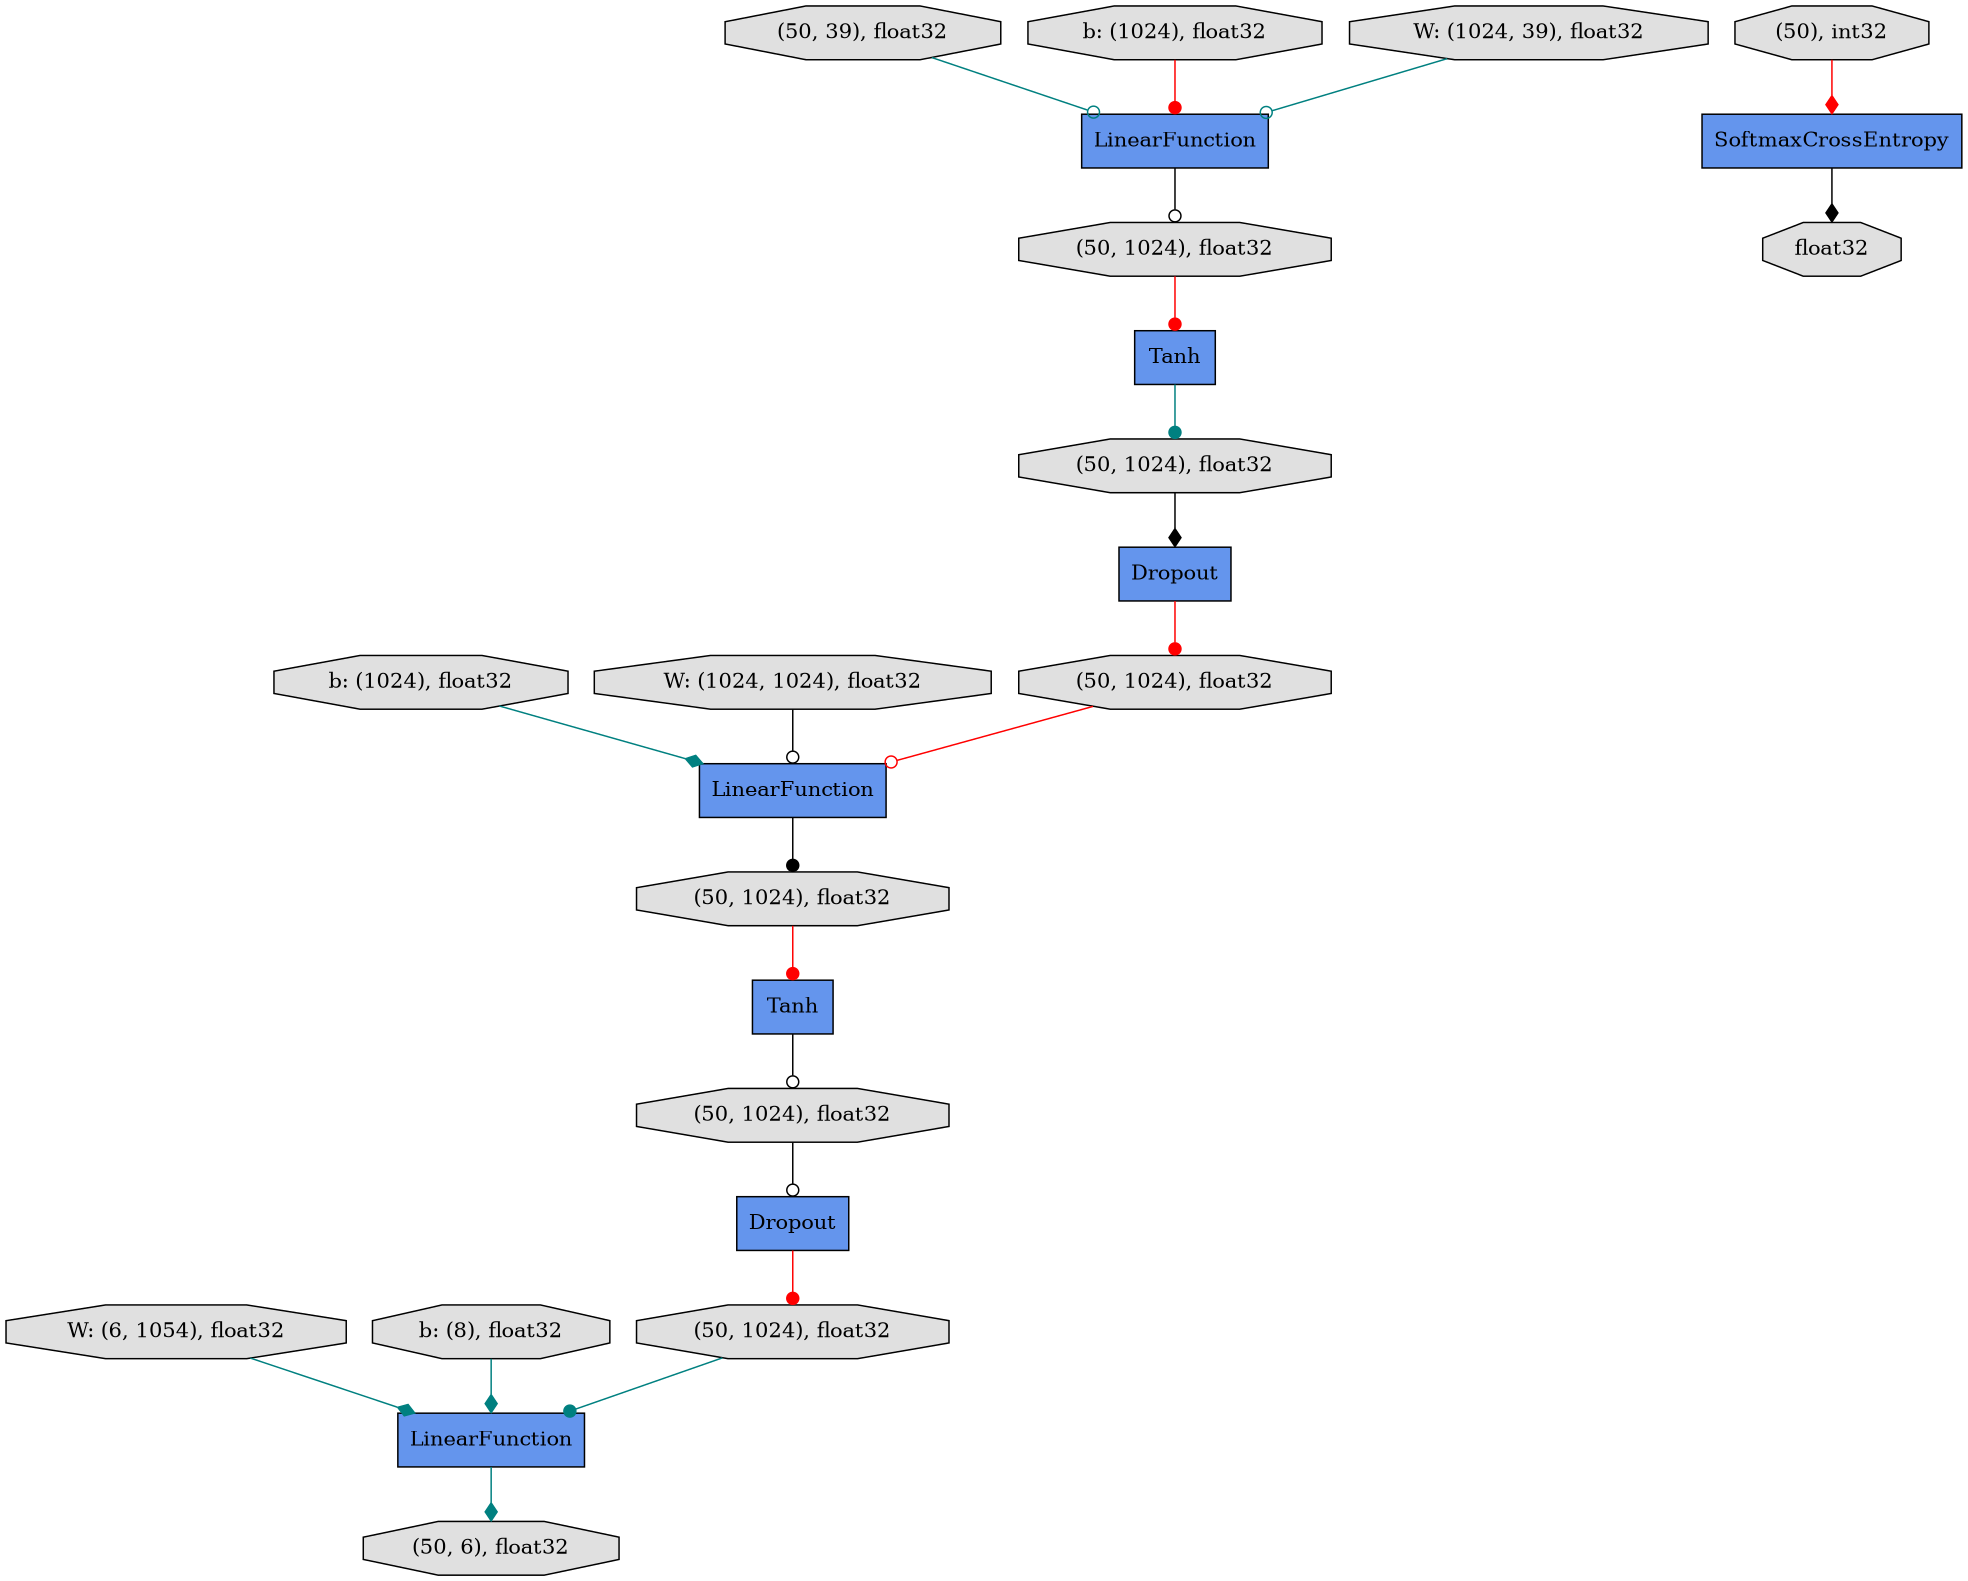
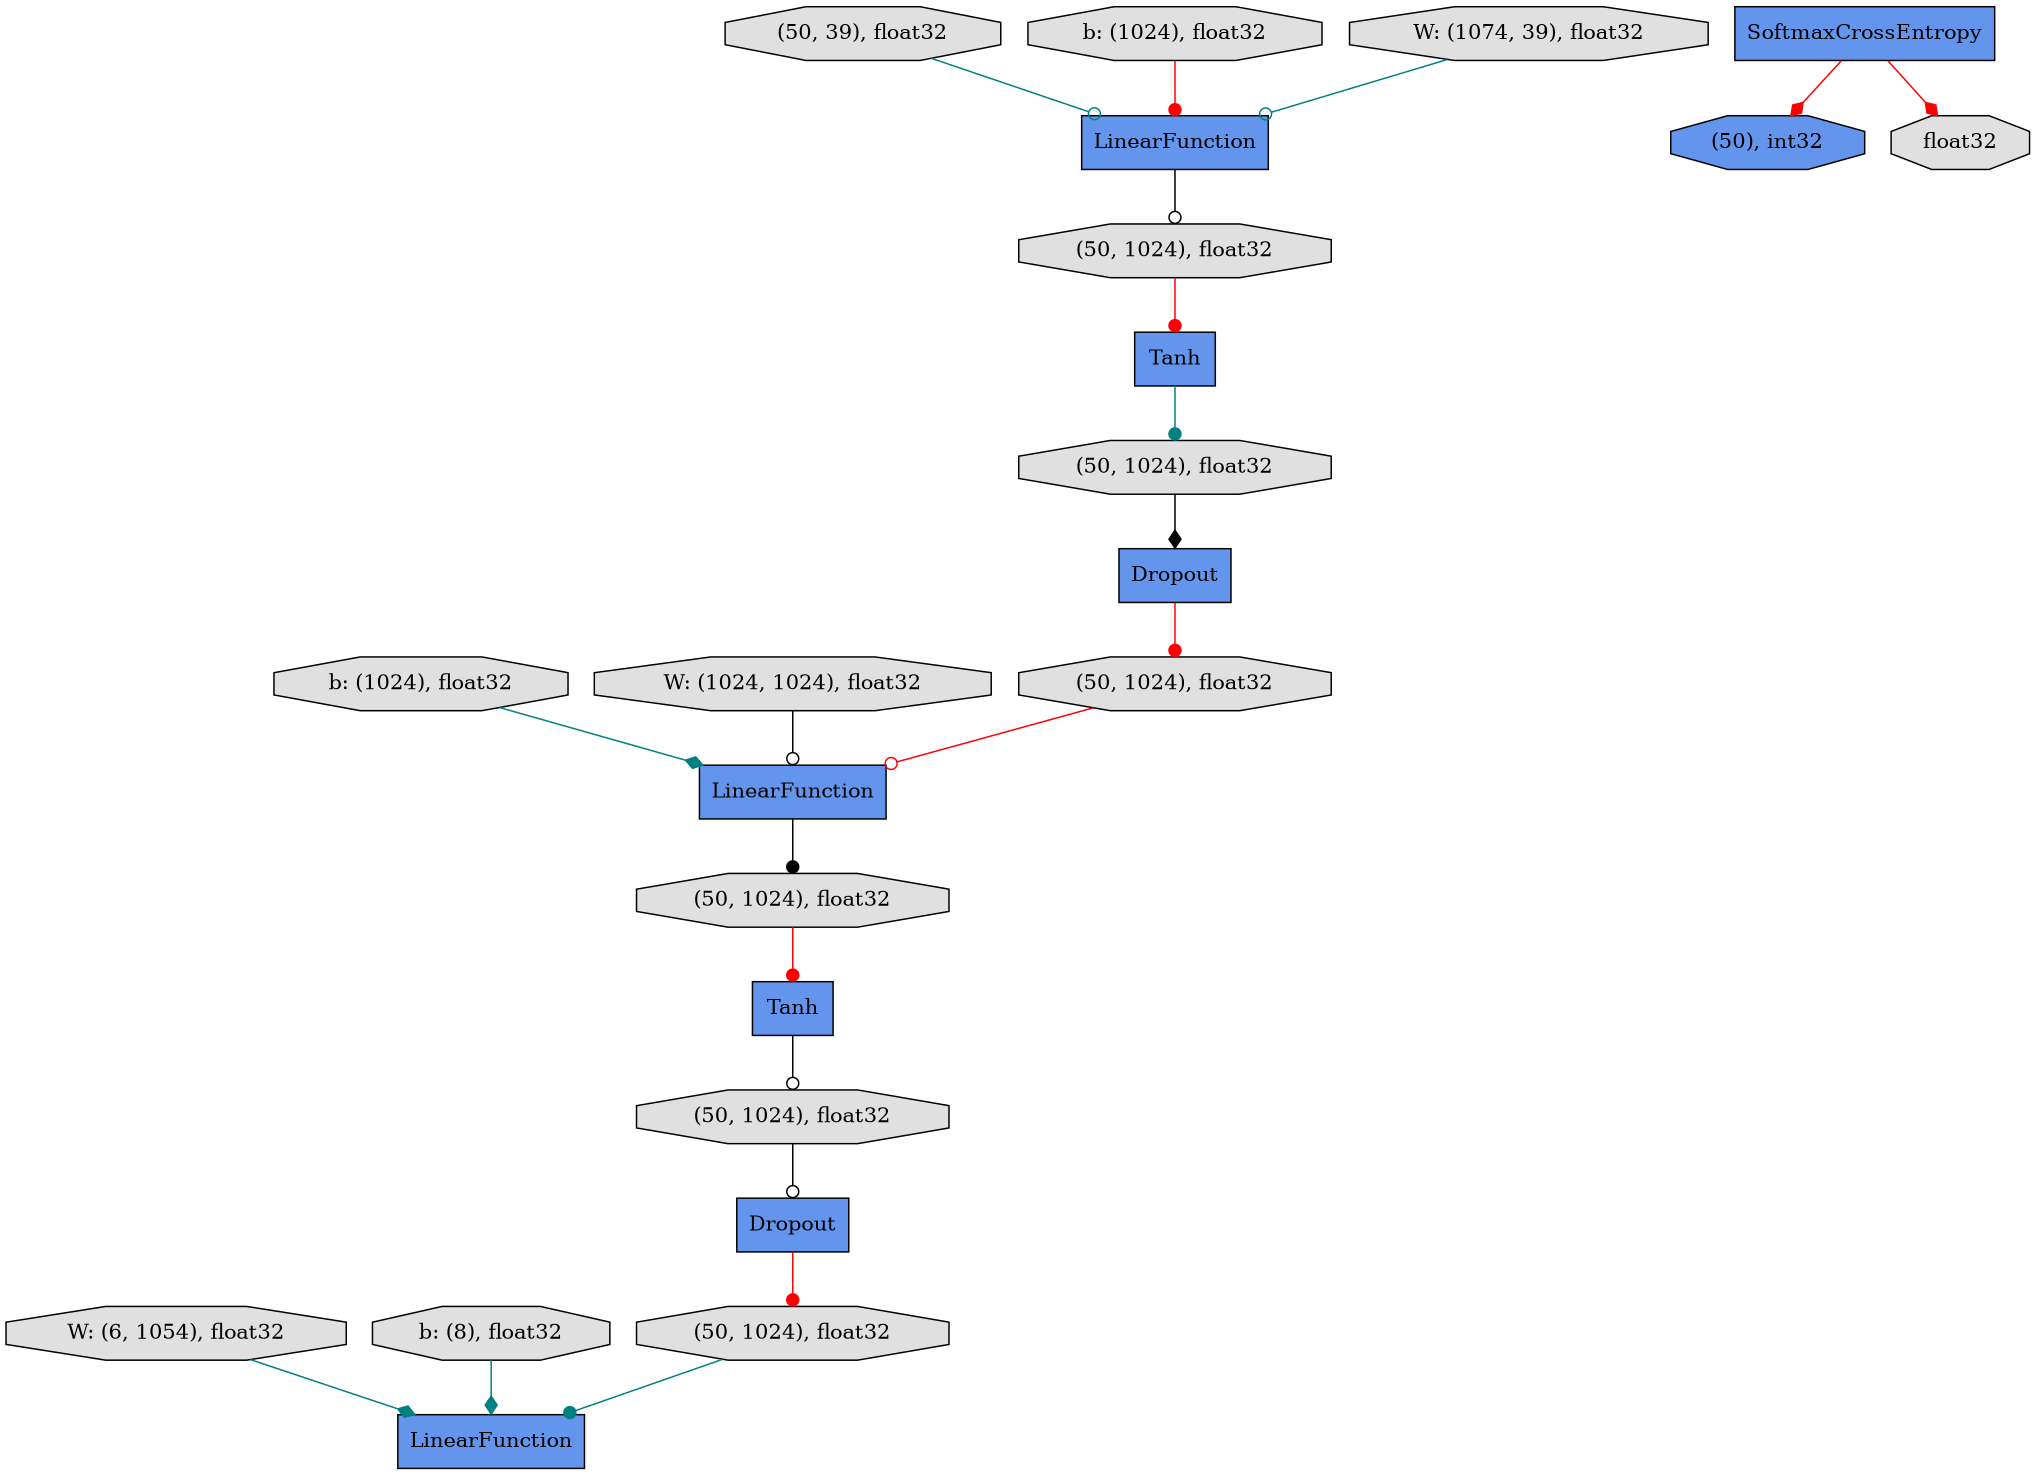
node "W: (1024, 39), float32": label "W: (1024, 39), float32" -> "W: (1074, 39), float32"
node "(50), int32": fillcolor #e0e0e0 -> #6495ed
edge "(50), int32" -> "SoftmaxCrossEntropy": reversed
edge "SoftmaxCrossEntropy" -> "float32": color black -> red
node "(50, 6), float32": removed
